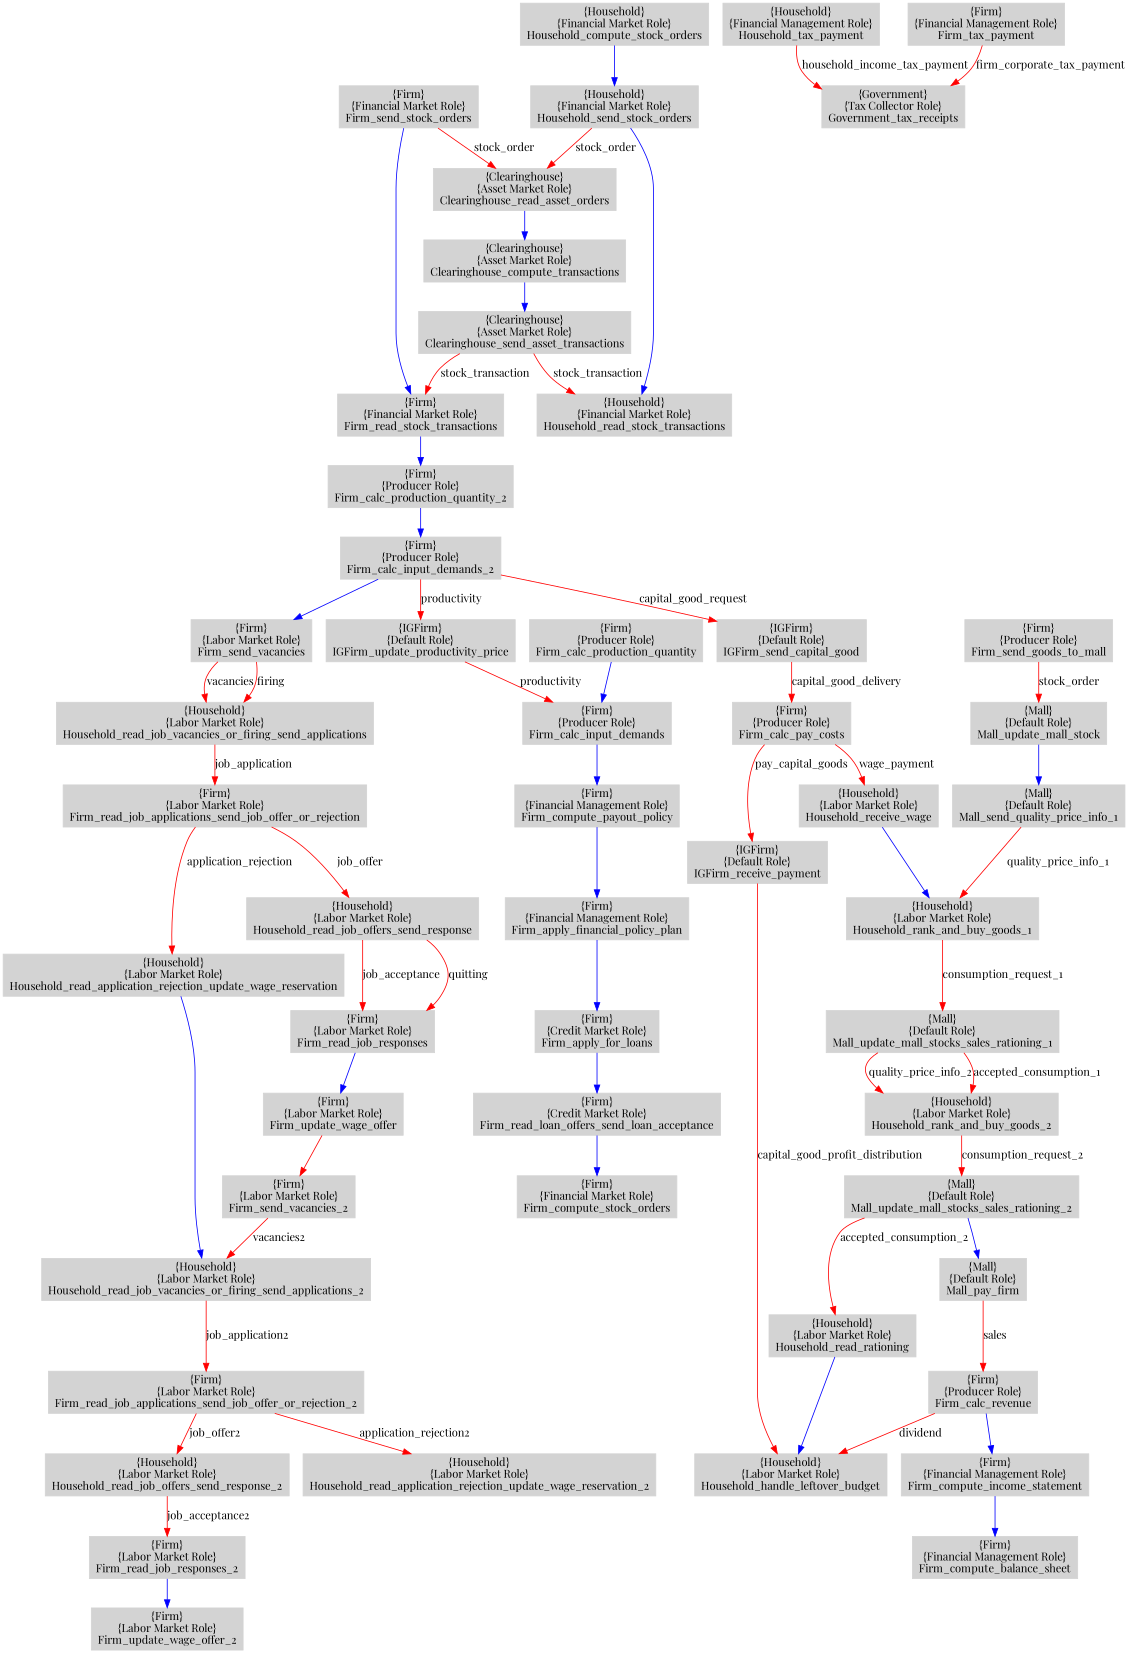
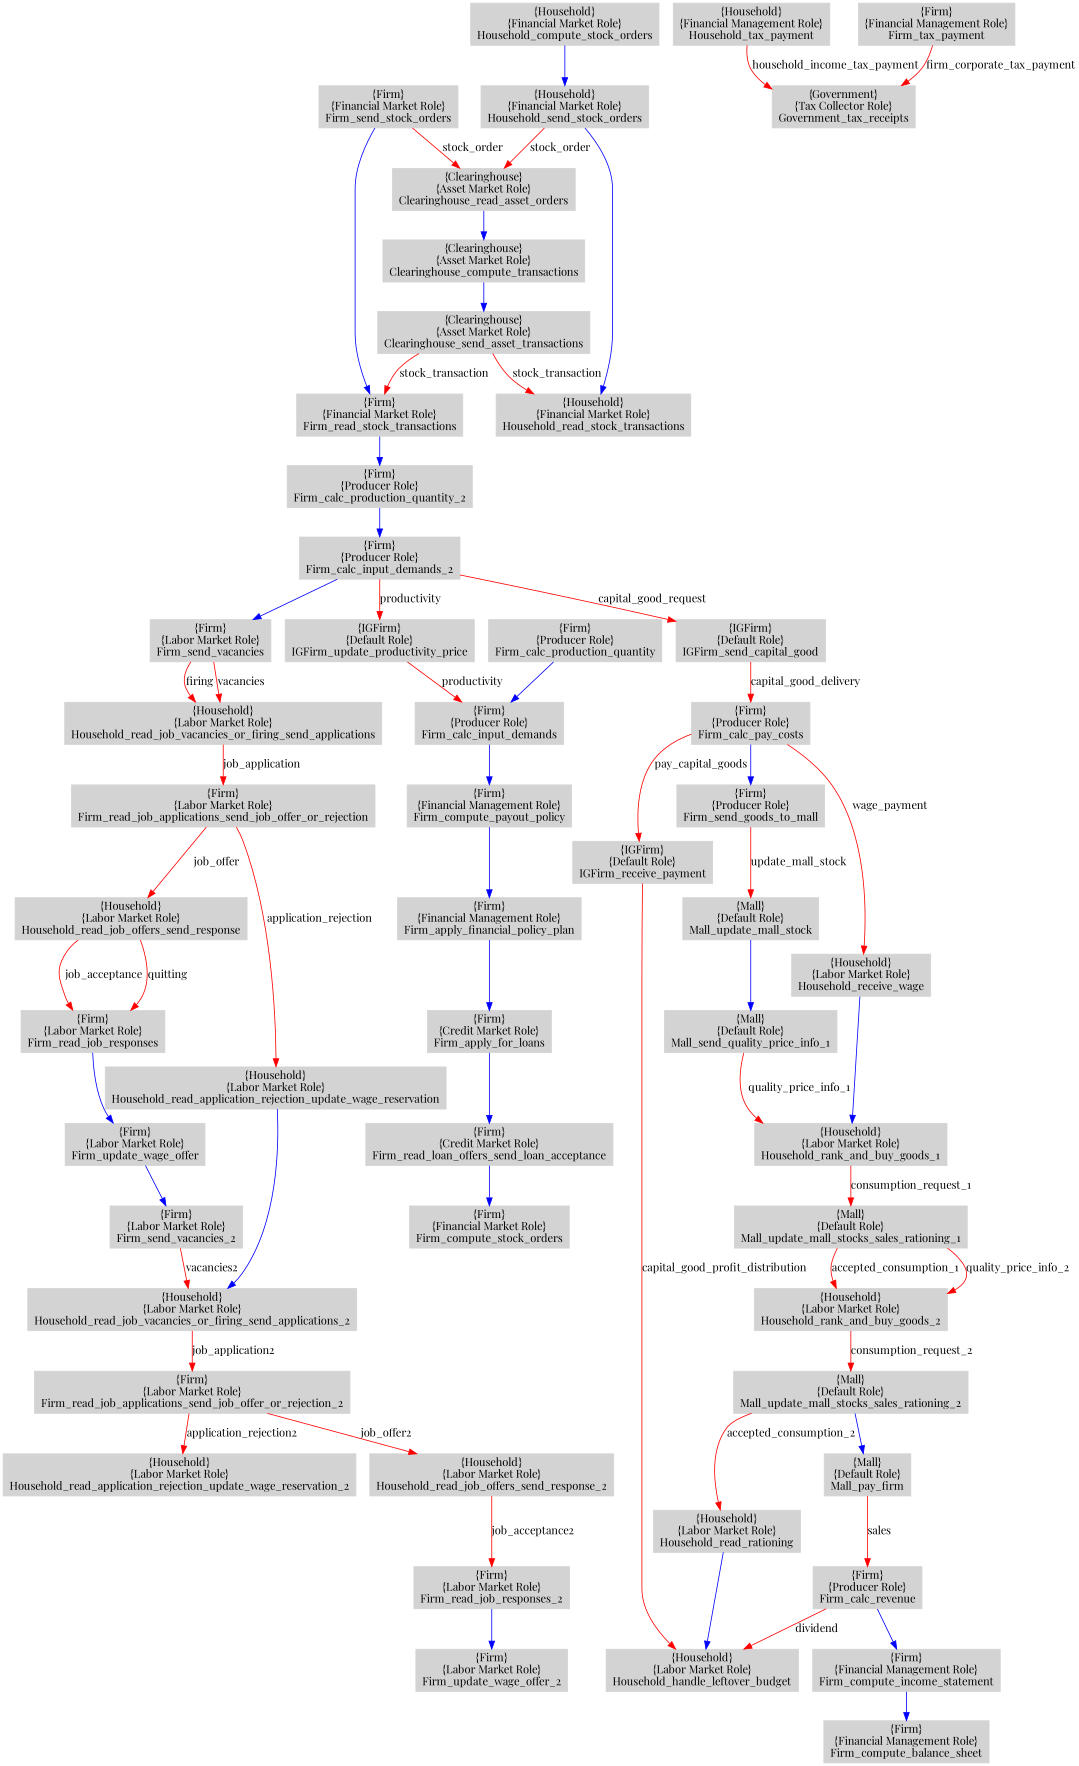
edge "{Firm} {Producer Role} Firm_send_goods_to_mall" -> "{Mall} {Default Role} Mall_update_mall_stock": label "stock_order" -> "update_mall_stock"
edge "{Firm} {Producer Role} Firm_calc_pay_costs" -> "{Firm} {Producer Role} Firm_send_goods_to_mall": added
edge "{Firm} {Labor Market Role} Firm_update_wage_offer" -> "{Firm} {Labor Market Role} Firm_send_vacancies_2": color red -> blue
